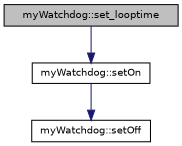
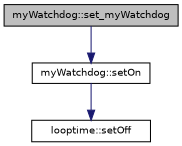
node "myWatchdog::set_looptime": label "myWatchdog::set_looptime" -> "myWatchdog::set_myWatchdog"
node "myWatchdog::setOff": label "myWatchdog::setOff" -> "looptime::setOff"
